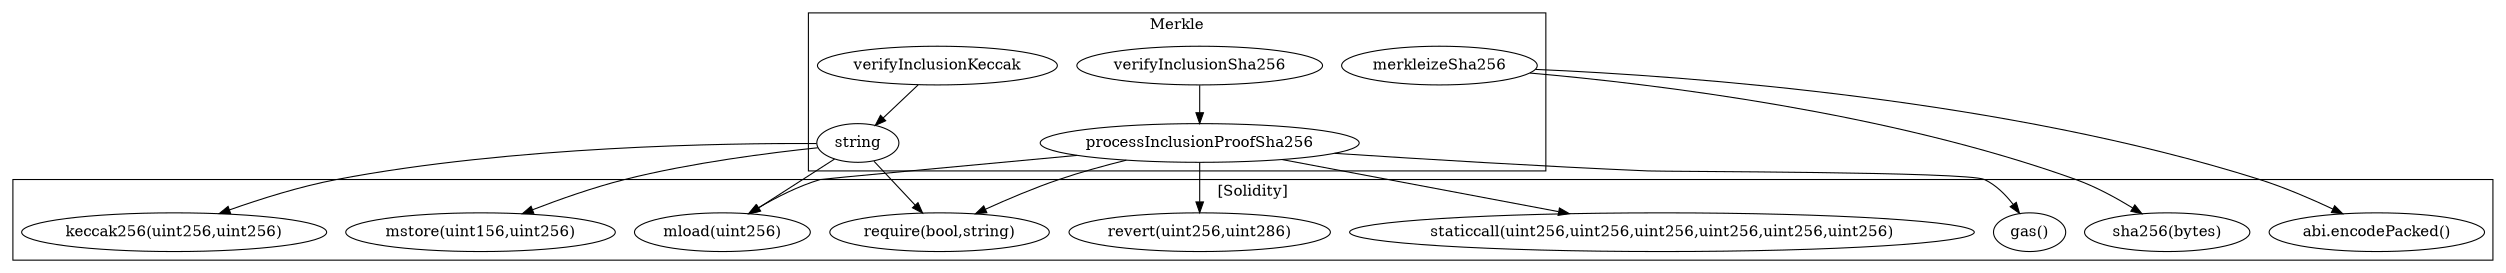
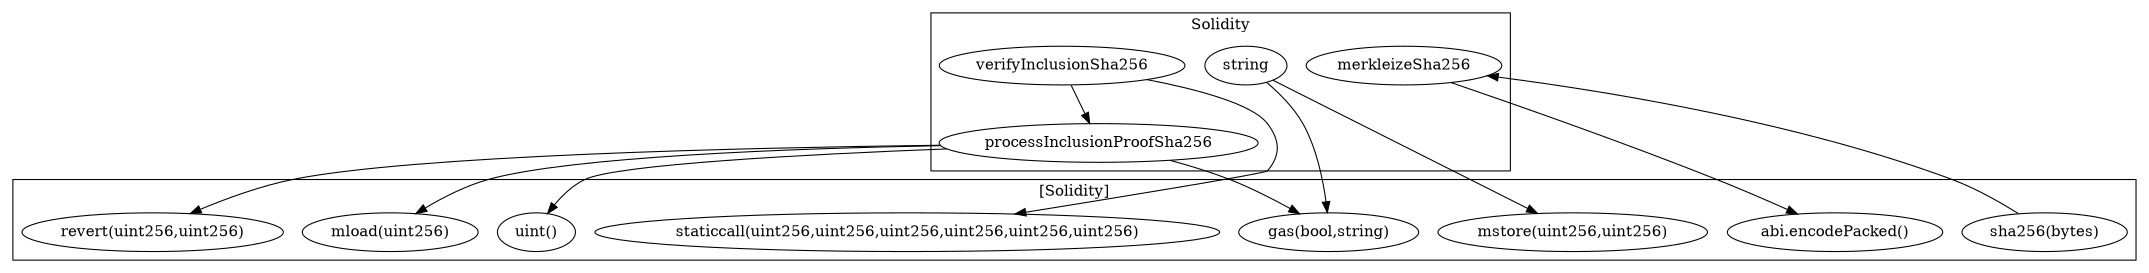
cluster "Merkle": label "Merkle" -> "Solidity"
node "verifyInclusionKeccak": removed
edge "merkleizeSha256" -> "sha256(bytes)": reversed
edge "string" -> "mload(uint256)": removed
edge "processInclusionProofSha256" -> "staticcall(uint256,uint256,uint256,uint256,uint256,uint256)": now "verifyInclusionSha256" -> "staticcall(uint256,uint256,uint256,uint256,uint256,uint256)"
node "keccak256(uint256,uint256)": removed
node "mstore(uint156,uint256)": label "mstore(uint156,uint256)" -> "mstore(uint256,uint256)"
node "require(bool,string)": label "require(bool,string)" -> "gas(bool,string)"
node "revert(uint256,uint286)": label "revert(uint256,uint286)" -> "revert(uint256,uint256)"
node "gas()": label "gas()" -> "uint()"
